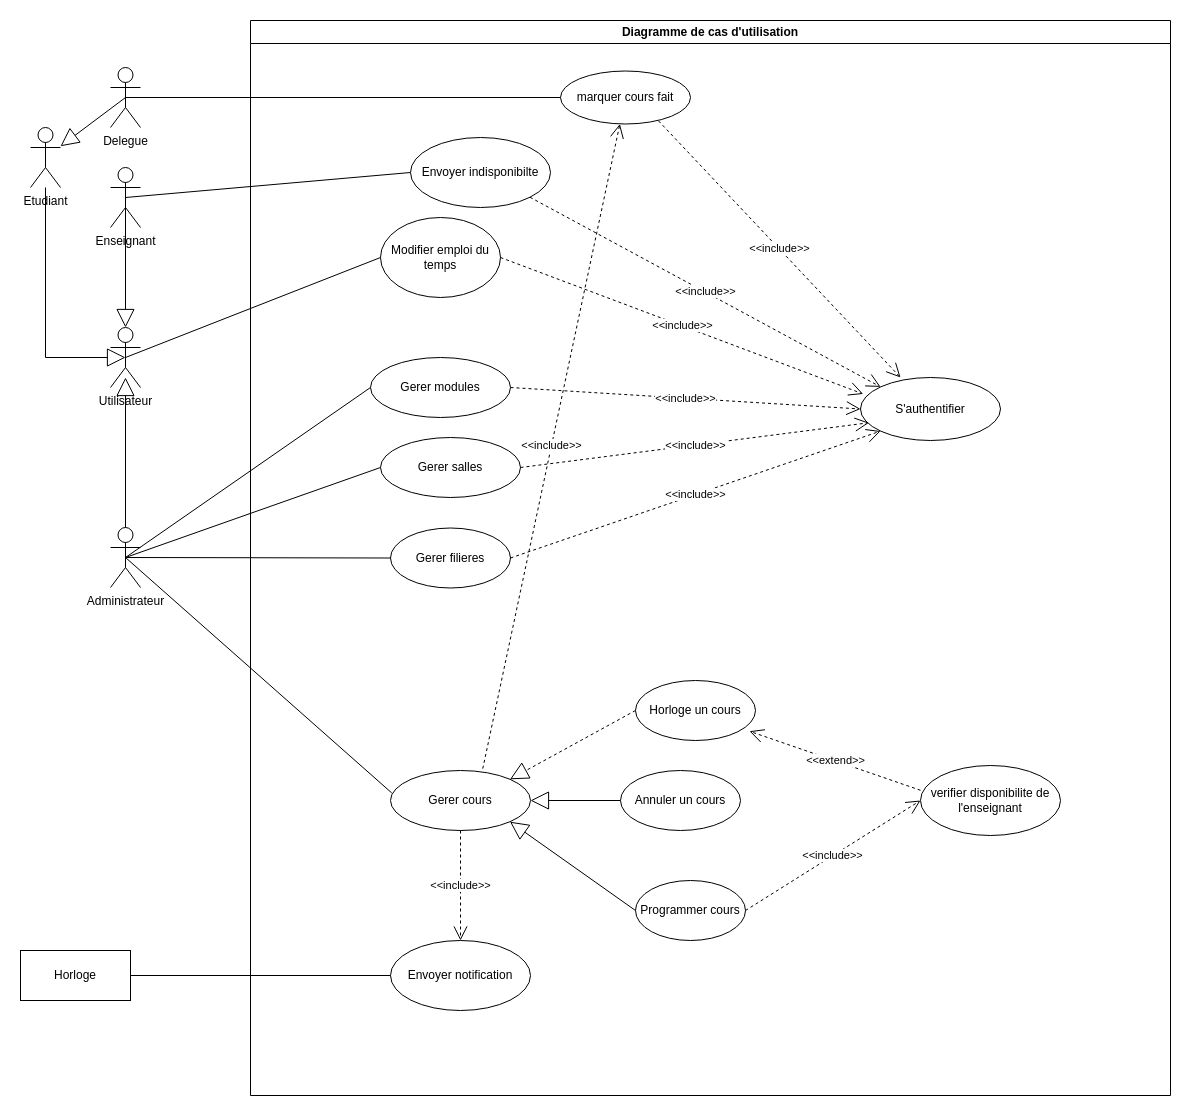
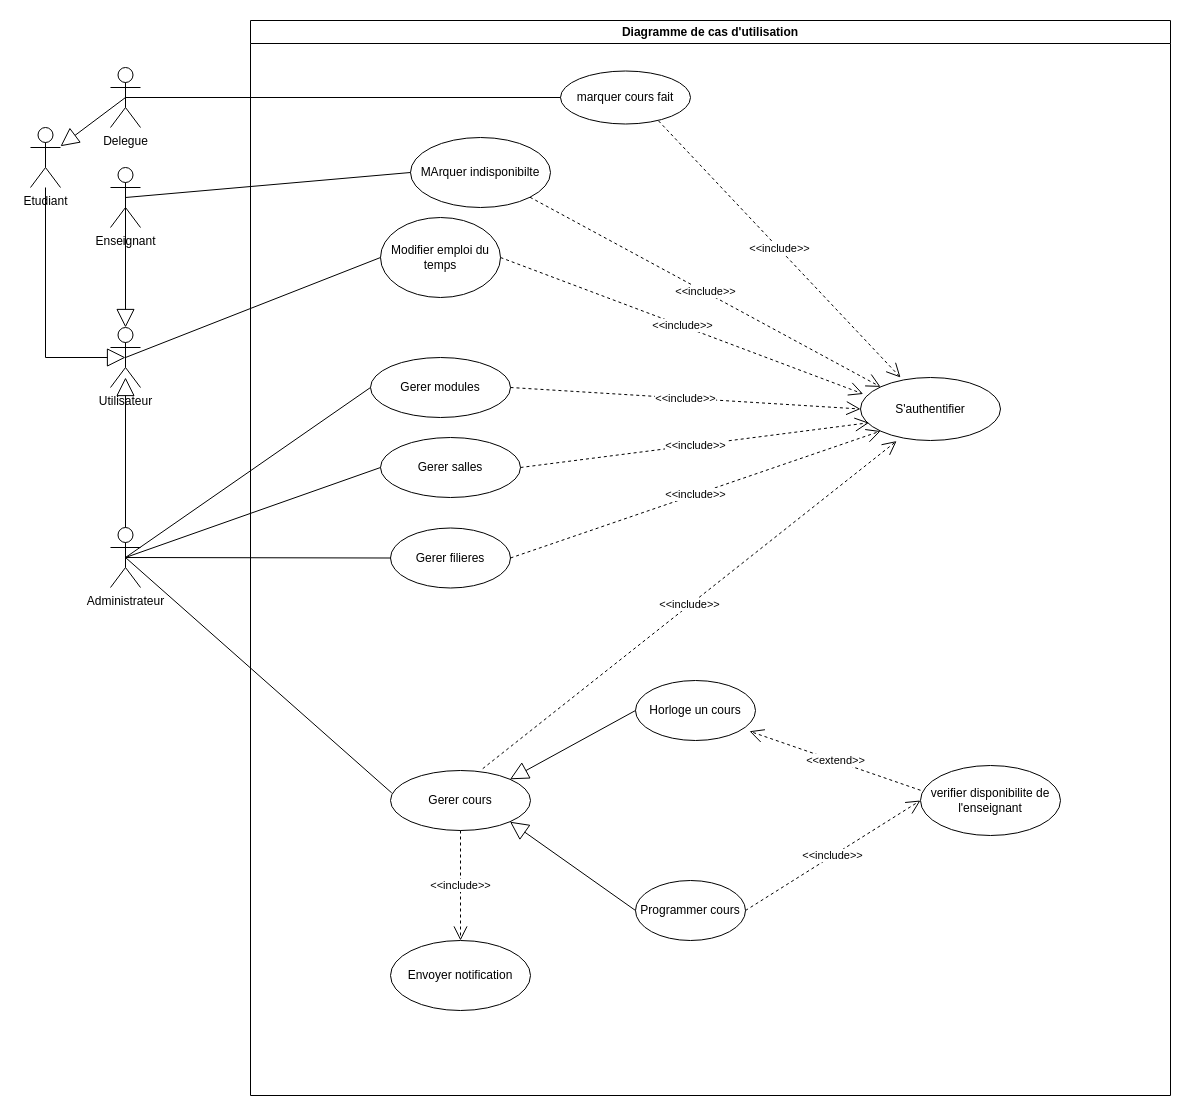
node "Envoyer indisponibilte": label "Envoyer indisponibilte" -> "MArquer indisponibilte"
edge "Gerer cours" -> "marquer cours fait": now "Gerer cours" -> "S'authentifier"
edge "Horloge un cours" -> "Gerer cours": style dashed -> solid
edge "Annuler un cours" -> "Gerer cours": removed
node "Annuler un cours": removed
node "Horloge": removed
edge "Horloge" -- "Envoyer notification": removed
